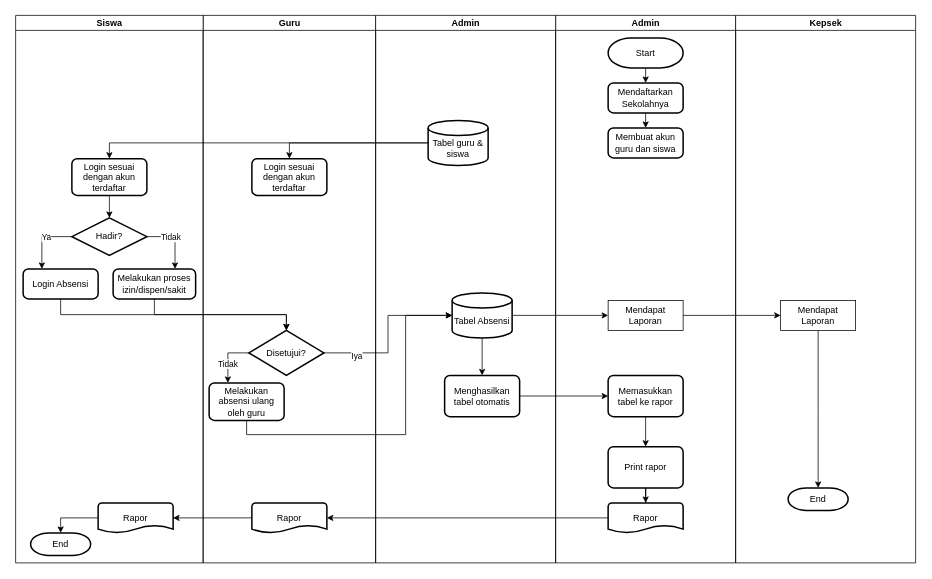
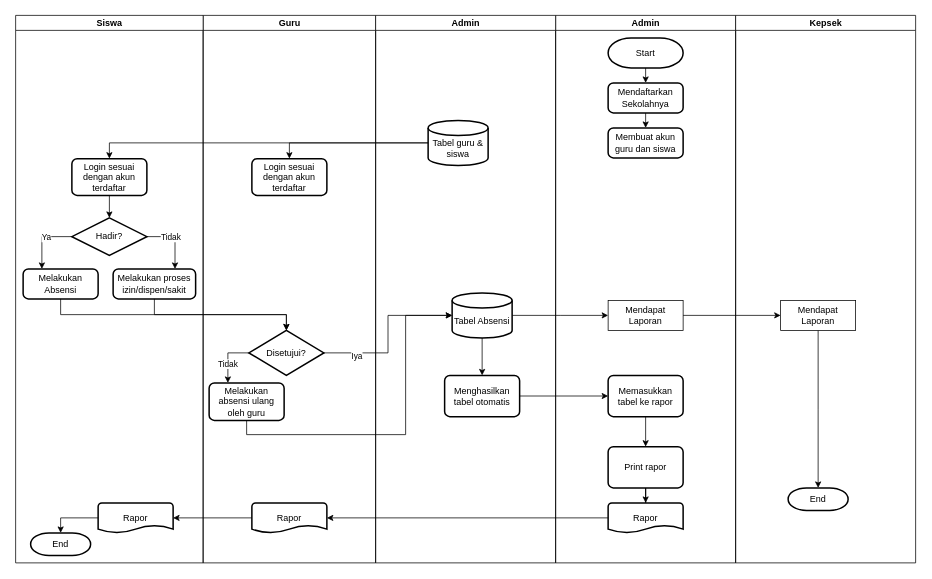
node "Login Absensi": label "Login Absensi" -> "Melakukan Absensi"
